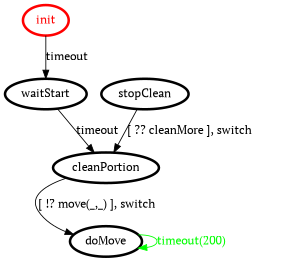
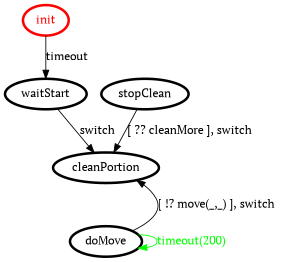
edge "waitStart" -> "cleanPortion": label "timeout" -> "switch"
edge "cleanPortion" -> "doMove": reversed
